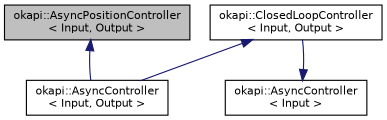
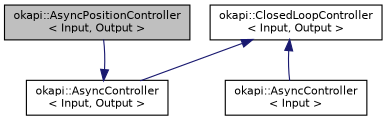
edge "okapi::ClosedLoopController < Input, Output >" -> "okapi::AsyncController < Input >": reversed
edge "okapi::AsyncController < Input, Output >" -> "okapi::AsyncPositionController < Input, Output >": reversed
